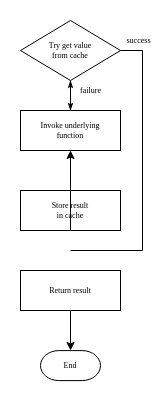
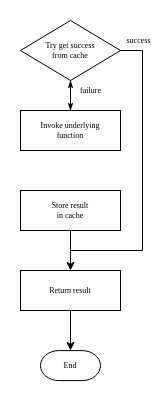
node "Try get value from cache": label "Try get value from cache" -> "Try get success from cache"
edge "Store result in cache" -> "Invoke underlying function": now "Store result in cache" -> "Return result"
